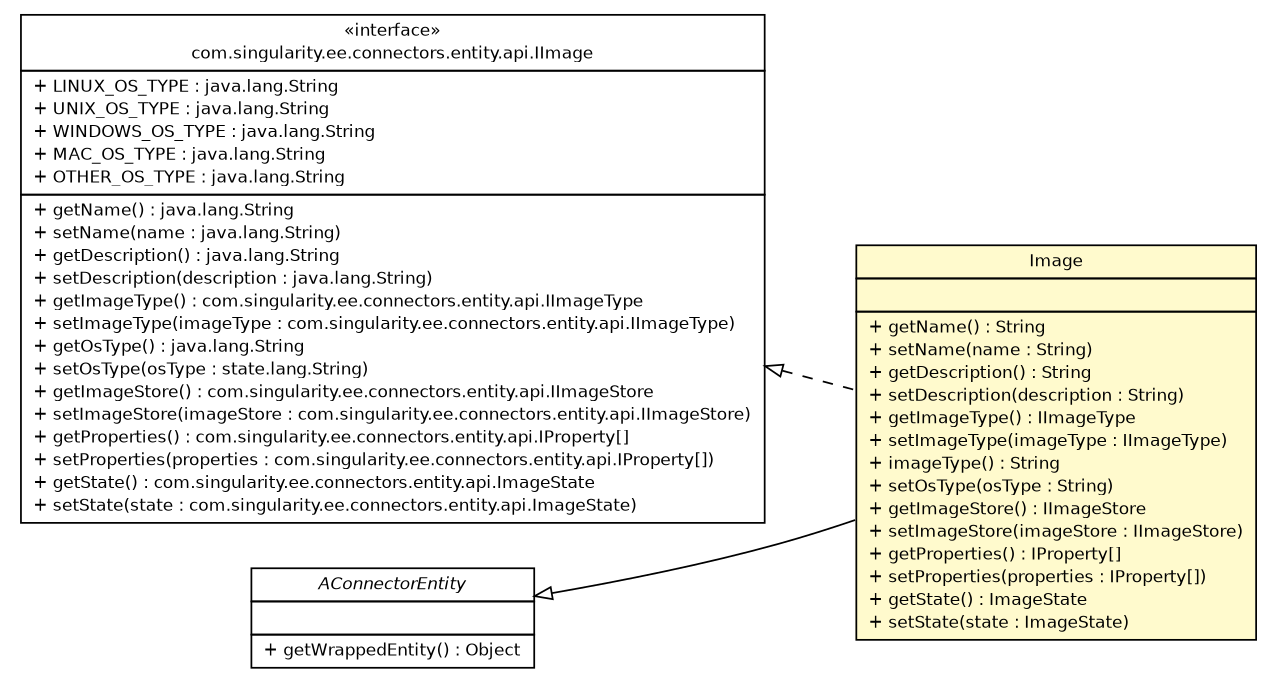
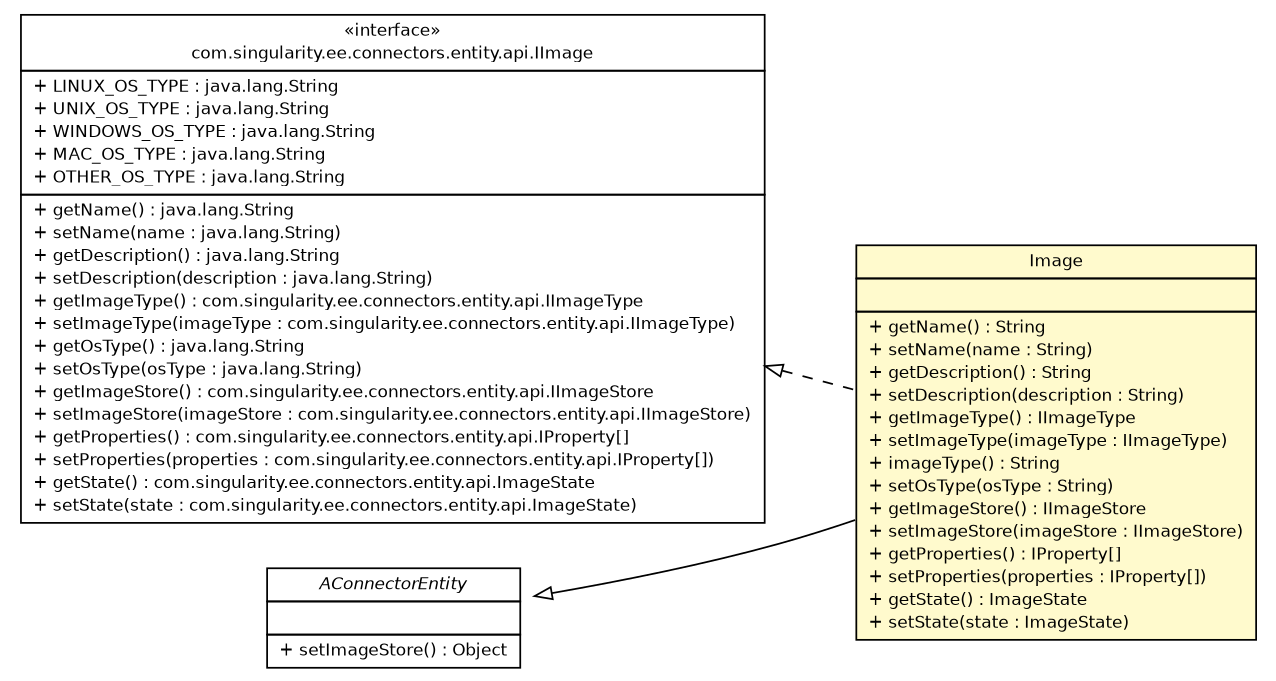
node "com.singularity.ee.connectors.entity.api.IImage": text "+ setOsType(osType : state.lang.String)" -> "+ setOsType(osType : java.lang.String)"
node "AConnectorEntity": text "+ getWrappedEntity() : Object" -> "+ setImageStore() : Object"
